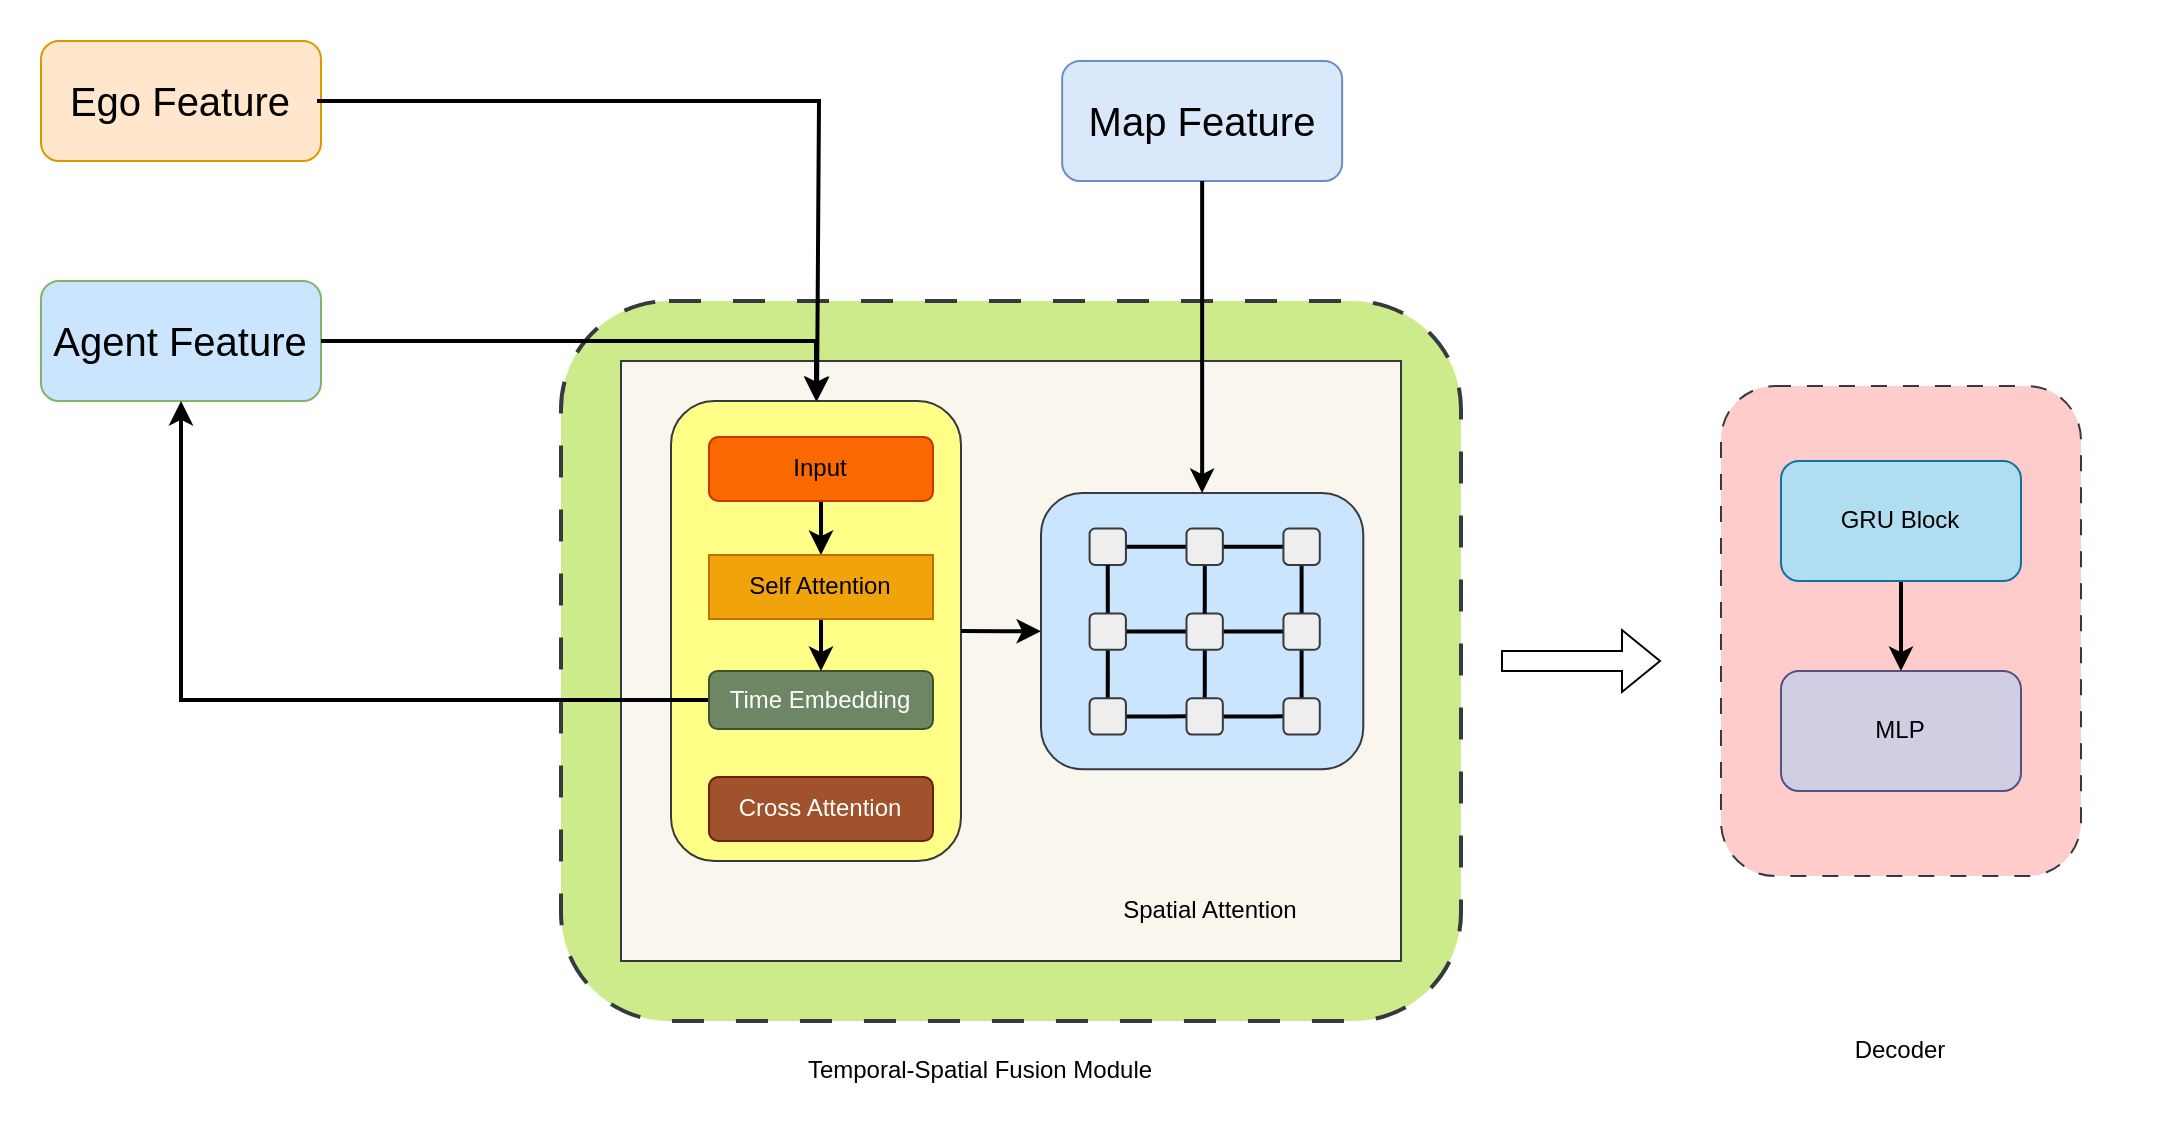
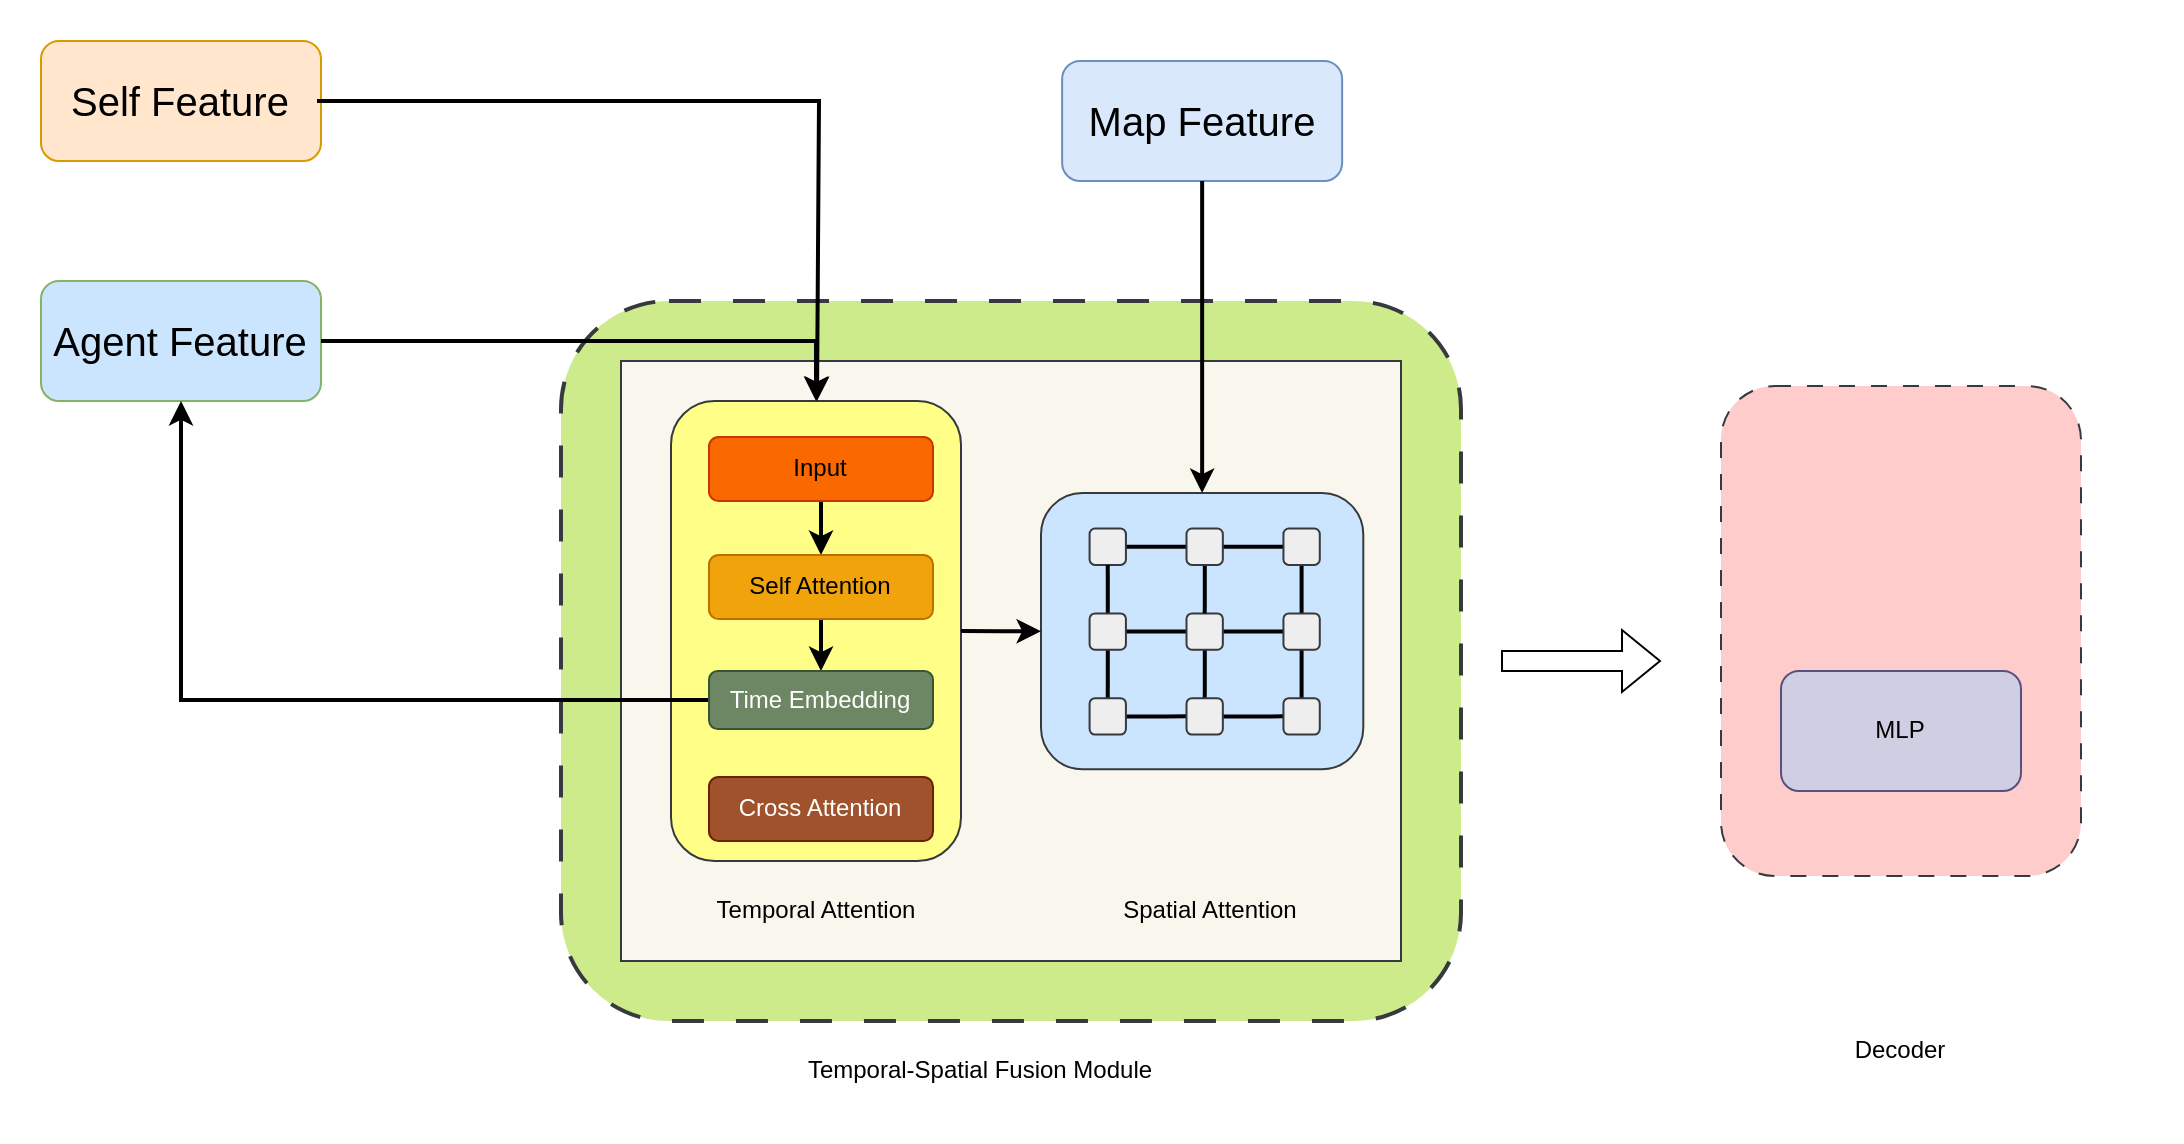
node "Ego Feature": label "Ego Feature" -> "Self Feature"
node "GRU Block": removed
node "Self Attention": shape rectangle -> rounded rectangle
edge "GRU Block" -> "MLP": removed
node "Temporal Attention": added
